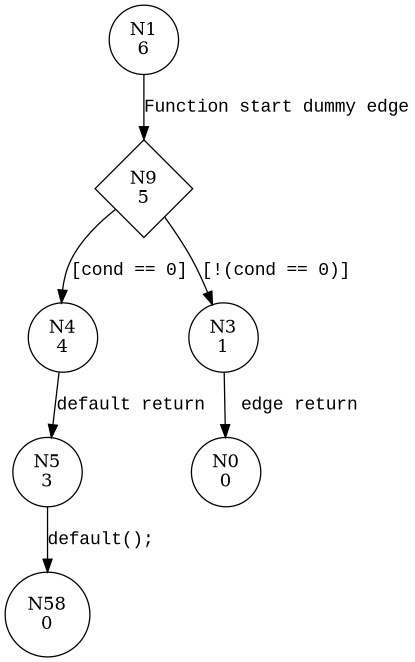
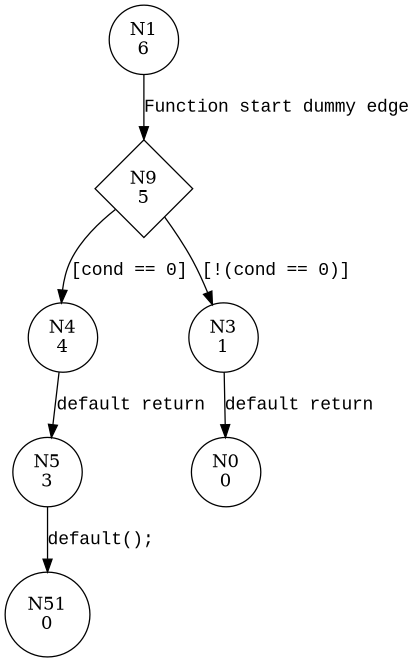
edge "N3 1" -> "N0 0": label "edge return" -> "default return"
node "N58 0": label "N58 0" -> "N51 0"
